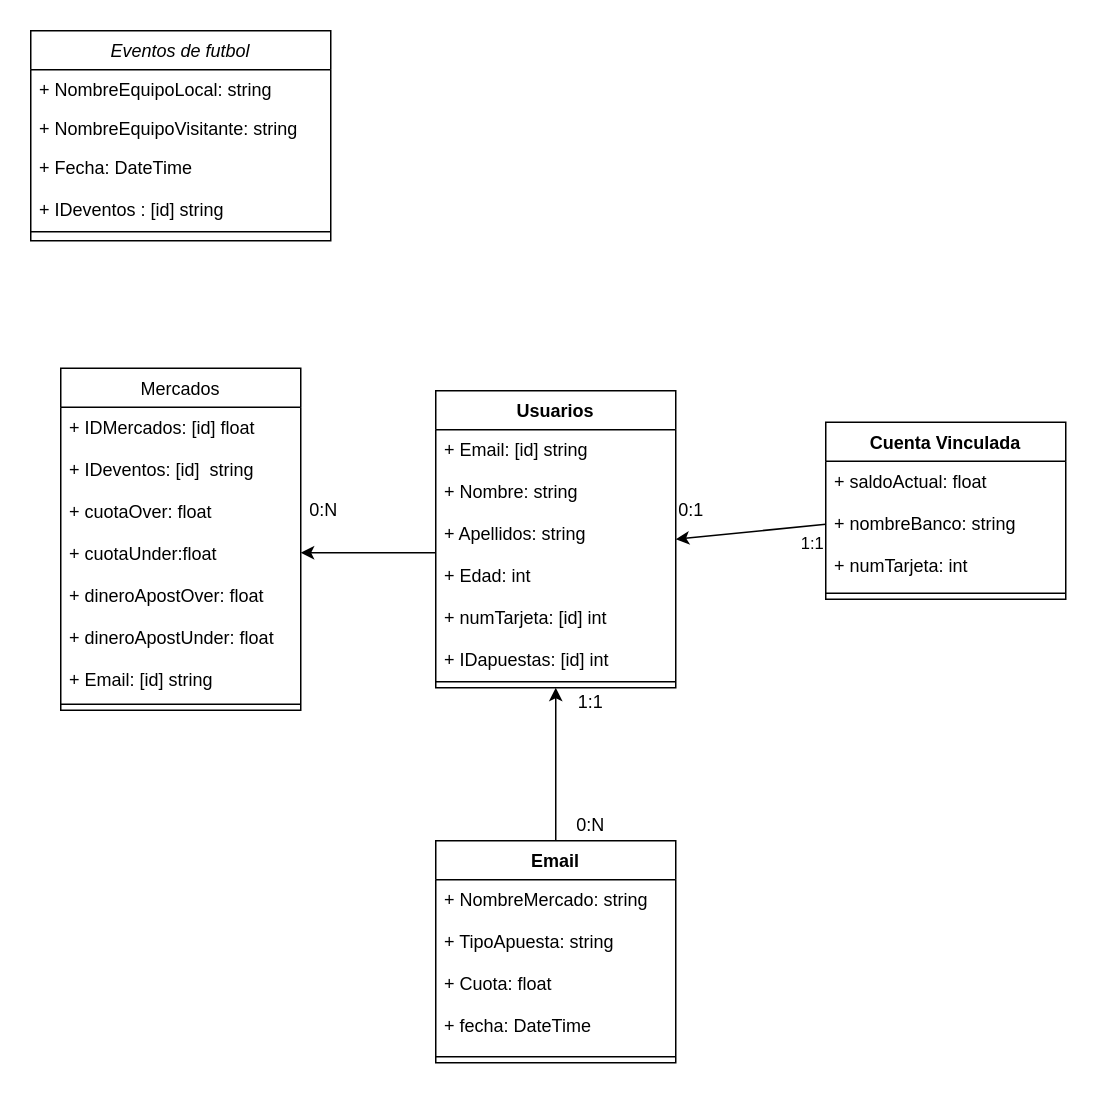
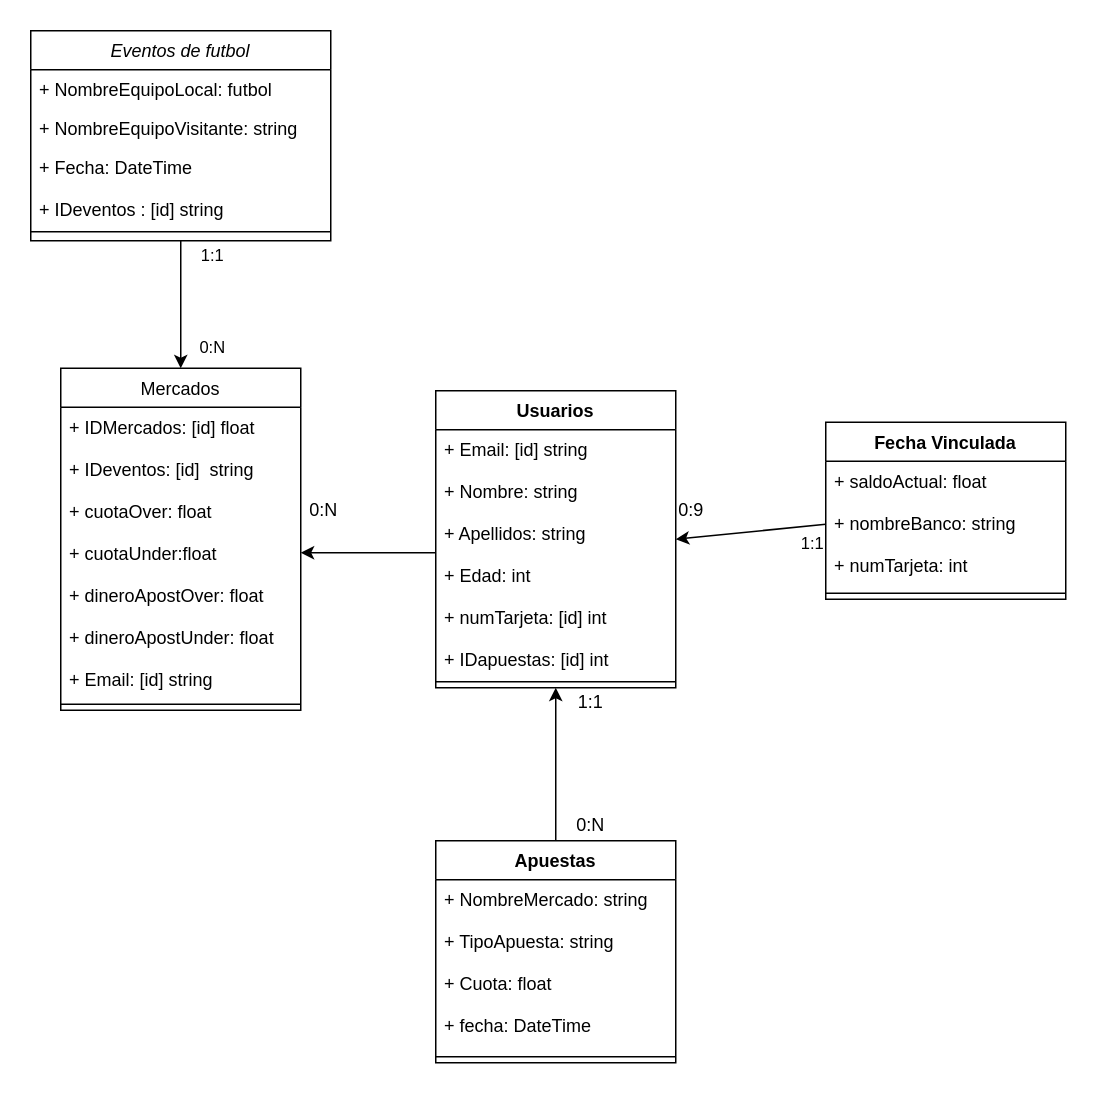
node "+ NombreEquipoLocal: string": label "+ NombreEquipoLocal: string" -> "+ NombreEquipoLocal: futbol"
edge "Eventos de futbol" -> "Mercados": added, labels "1:1", "0:N"
node "Cuenta Vinculada": label "Cuenta Vinculada" -> "Fecha Vinculada"
node "0:1": label "0:1" -> "0:9"
node "Email": label "Email" -> "Apuestas"
